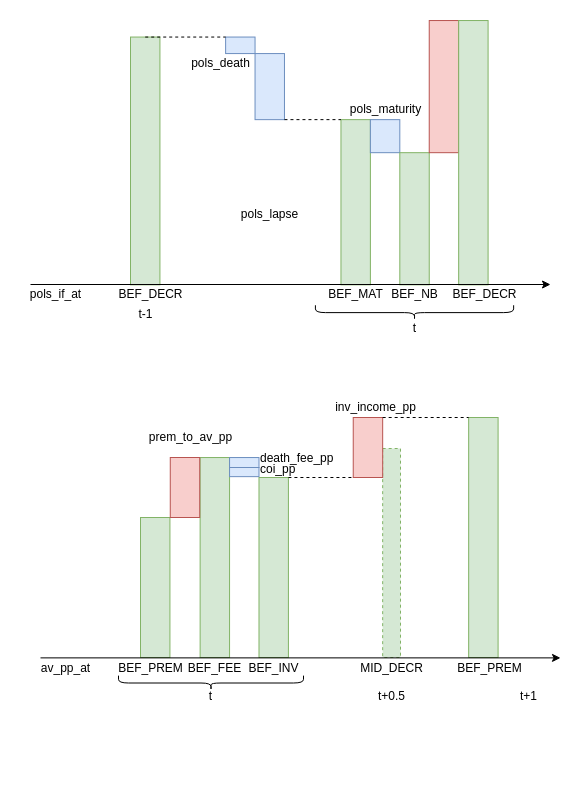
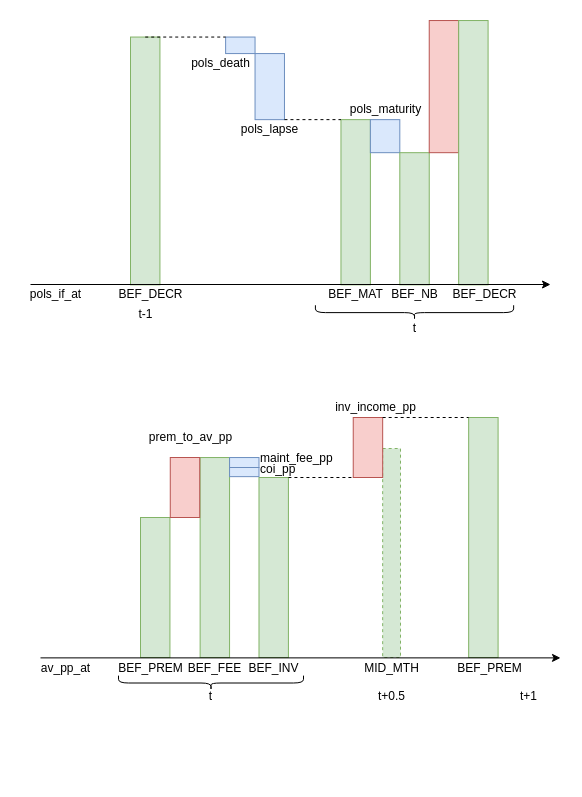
node "pols_lapse": moved (270, 215) -> (270, 130)
node "death_fee_pp": label "death_fee_pp" -> "maint_fee_pp"
node "MID_DECR": label "MID_DECR" -> "MID_MTH"
